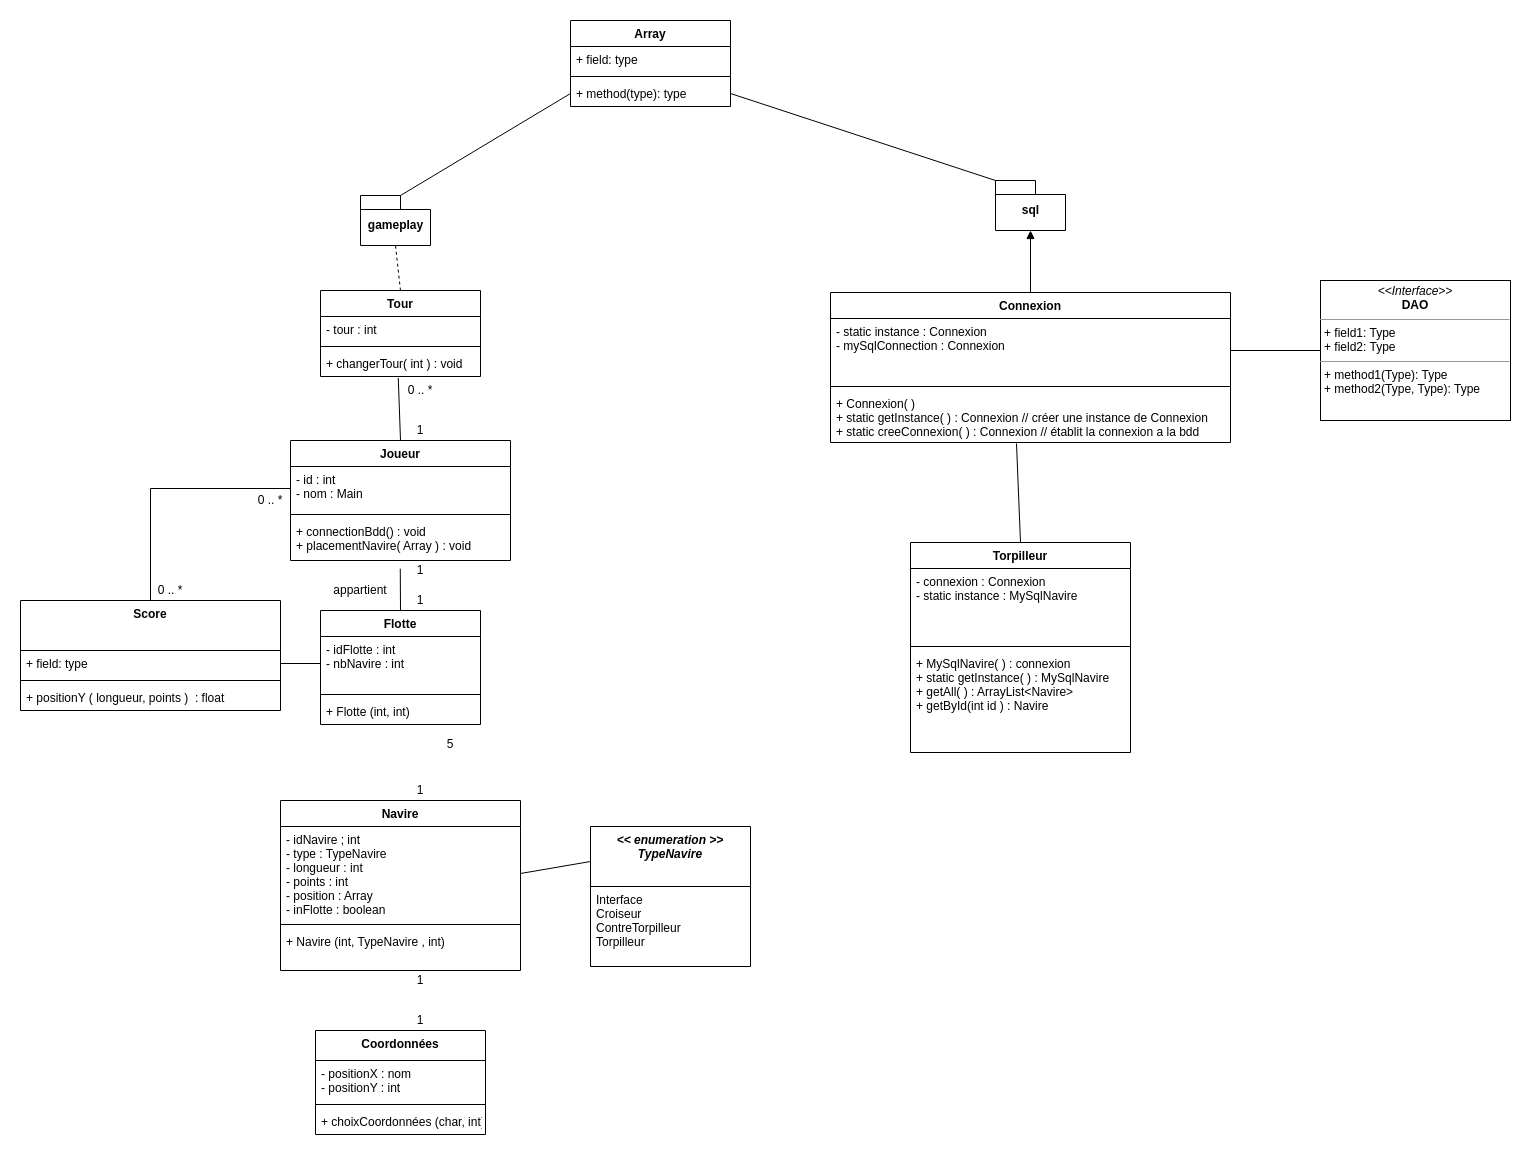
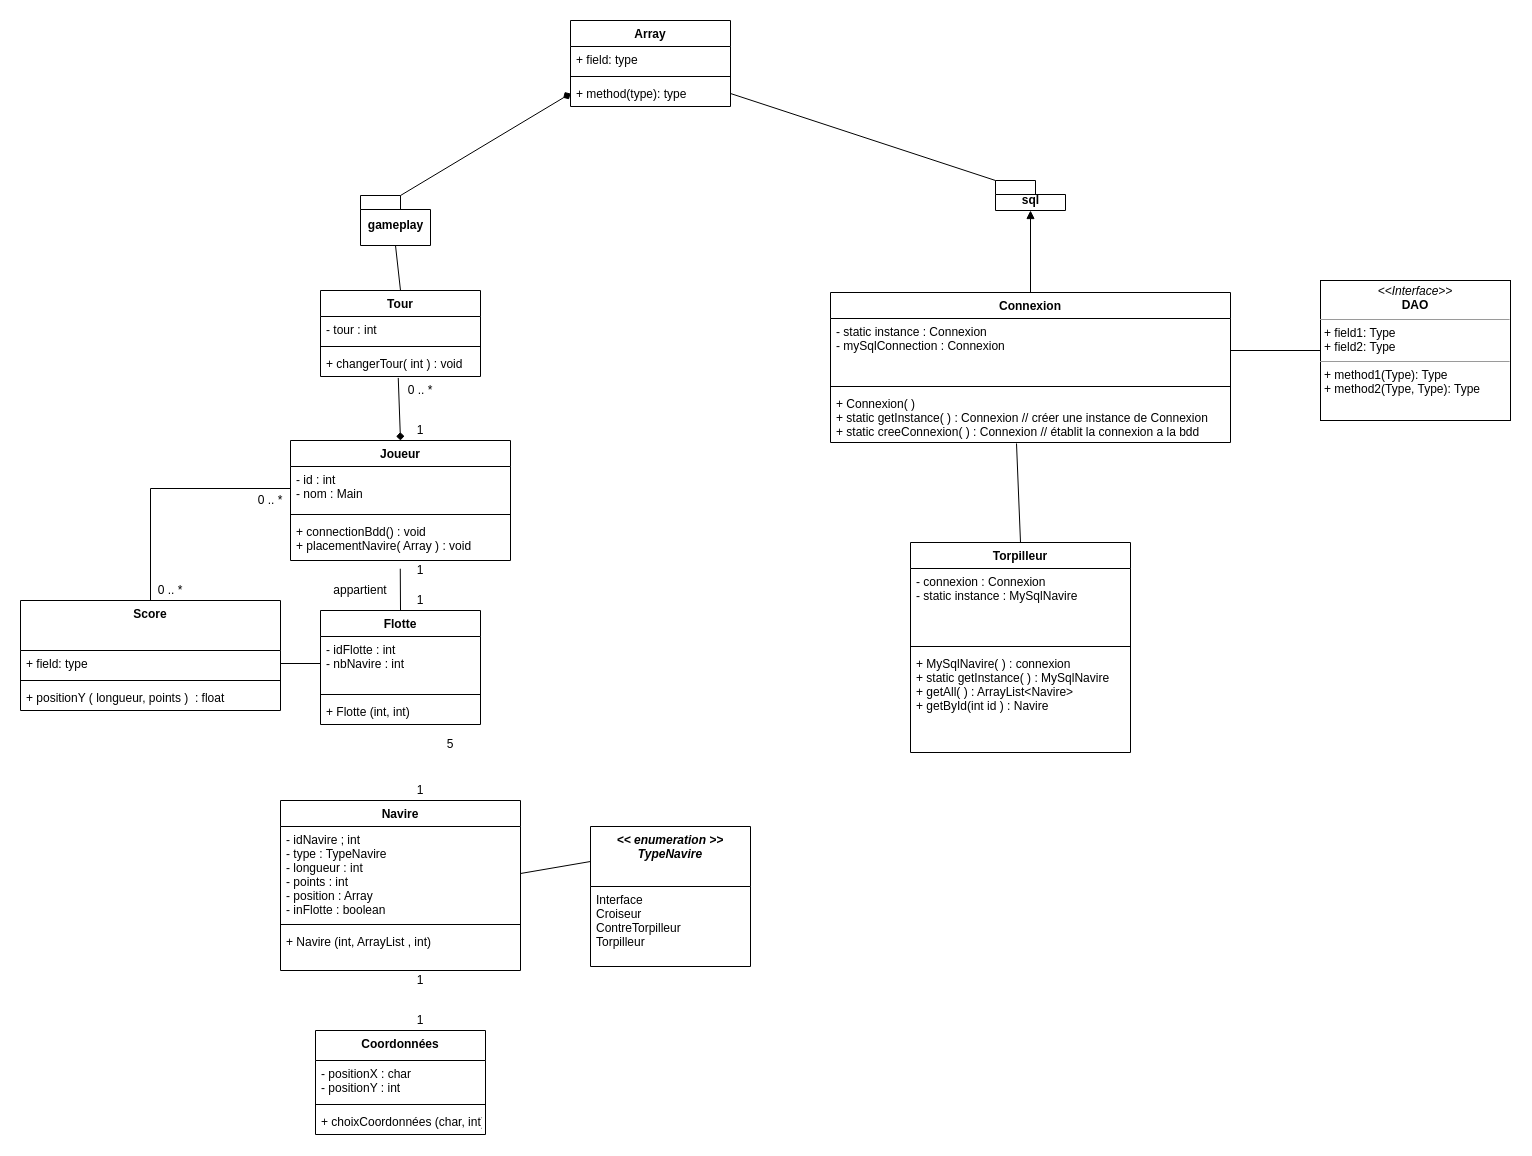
edge "+ method(type): type" -- "gameplay": arrowhead none -> diamond
node "sql": size 70x50 -> 70x30
edge "gameplay" -- "Tour": style dashed -> solid
edge "+ changerTour( int ) : void" -- "Joueur": arrowhead none -> diamond
node "+ Navire (int, TypeNavire , int)": label "+ Navire (int, TypeNavire , int)" -> "+ Navire (int, ArrayList , int)"
node "- positionX : nom - positionY : int": label "- positionX : nom - positionY : int" -> "- positionX : char - positionY : int"
